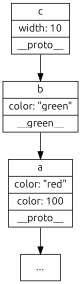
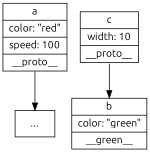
edge "b" -> "a": removed
node "a": text "color: 100" -> "speed: 100"
